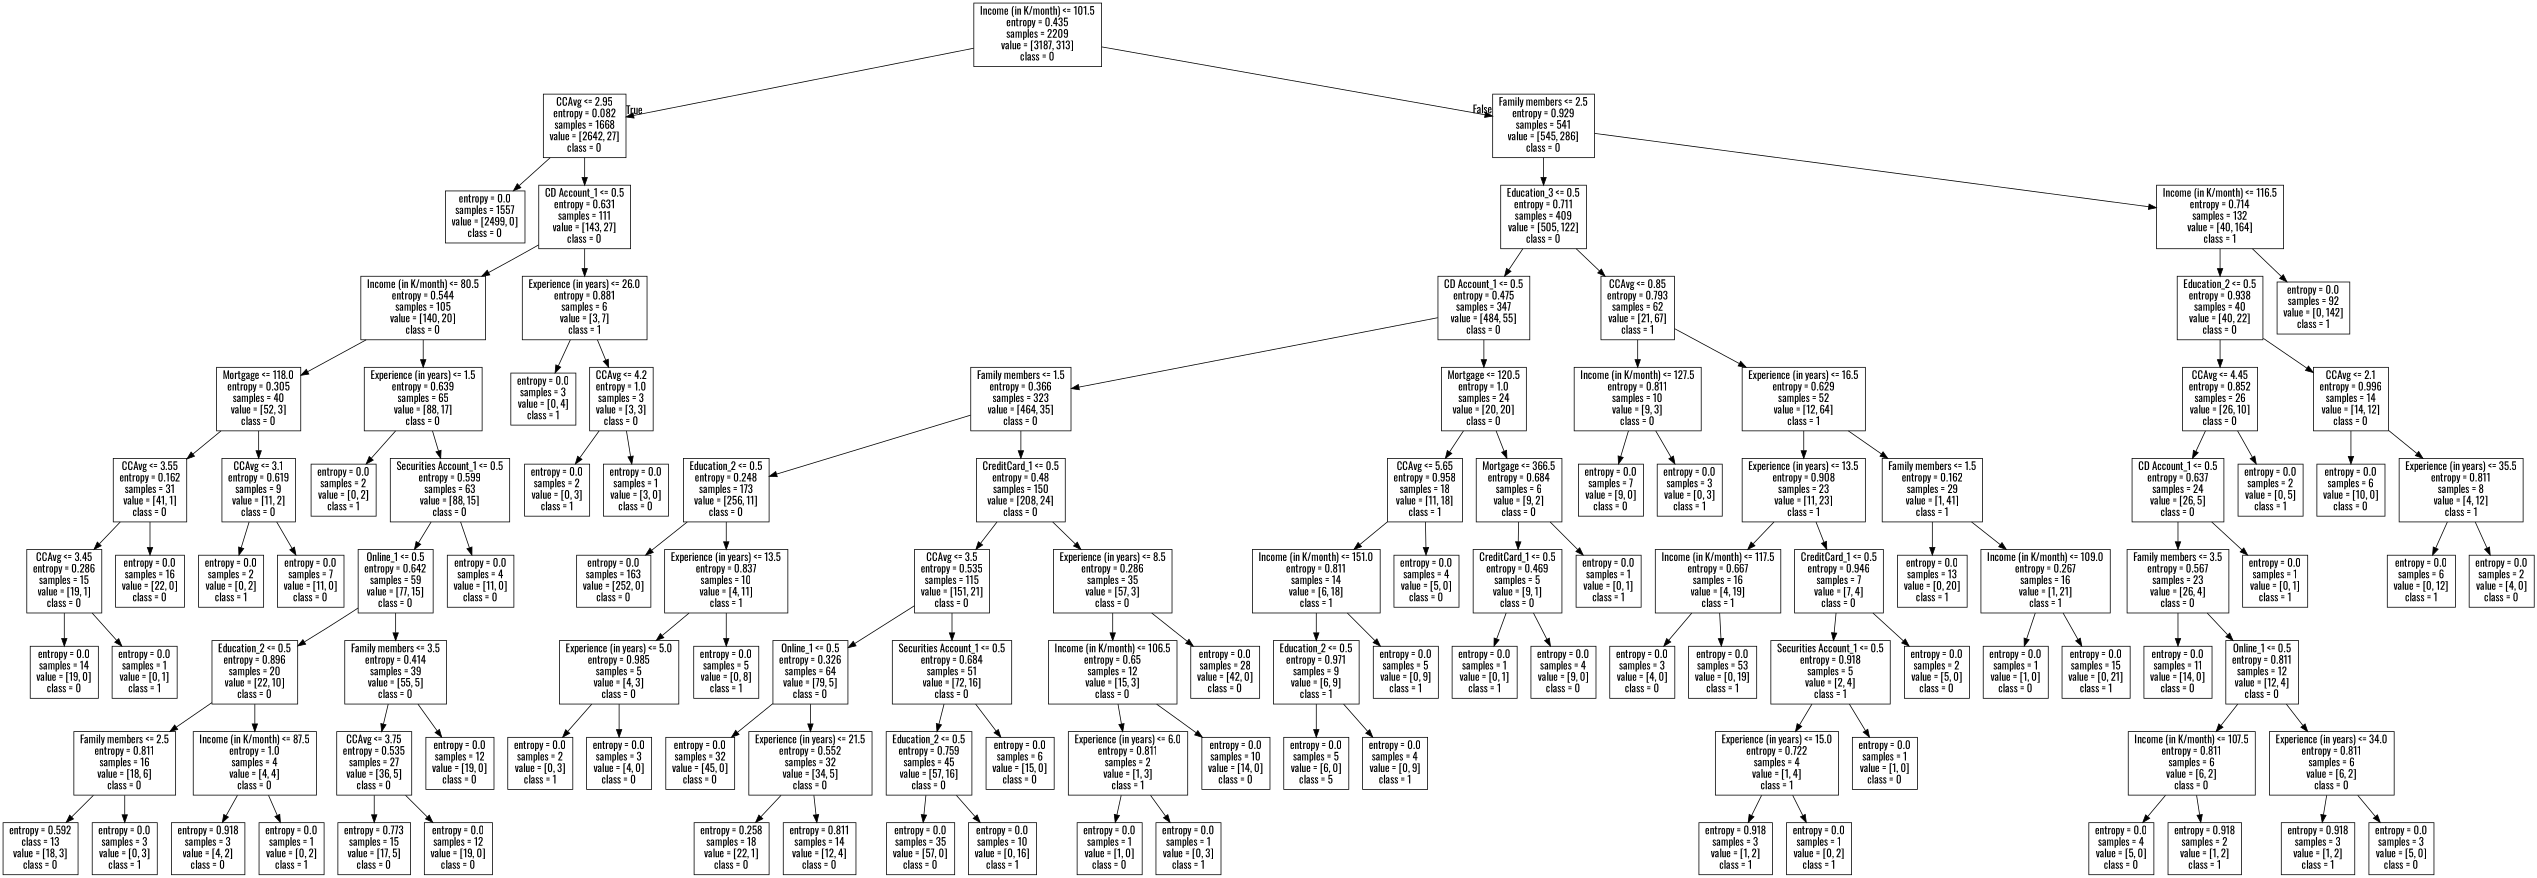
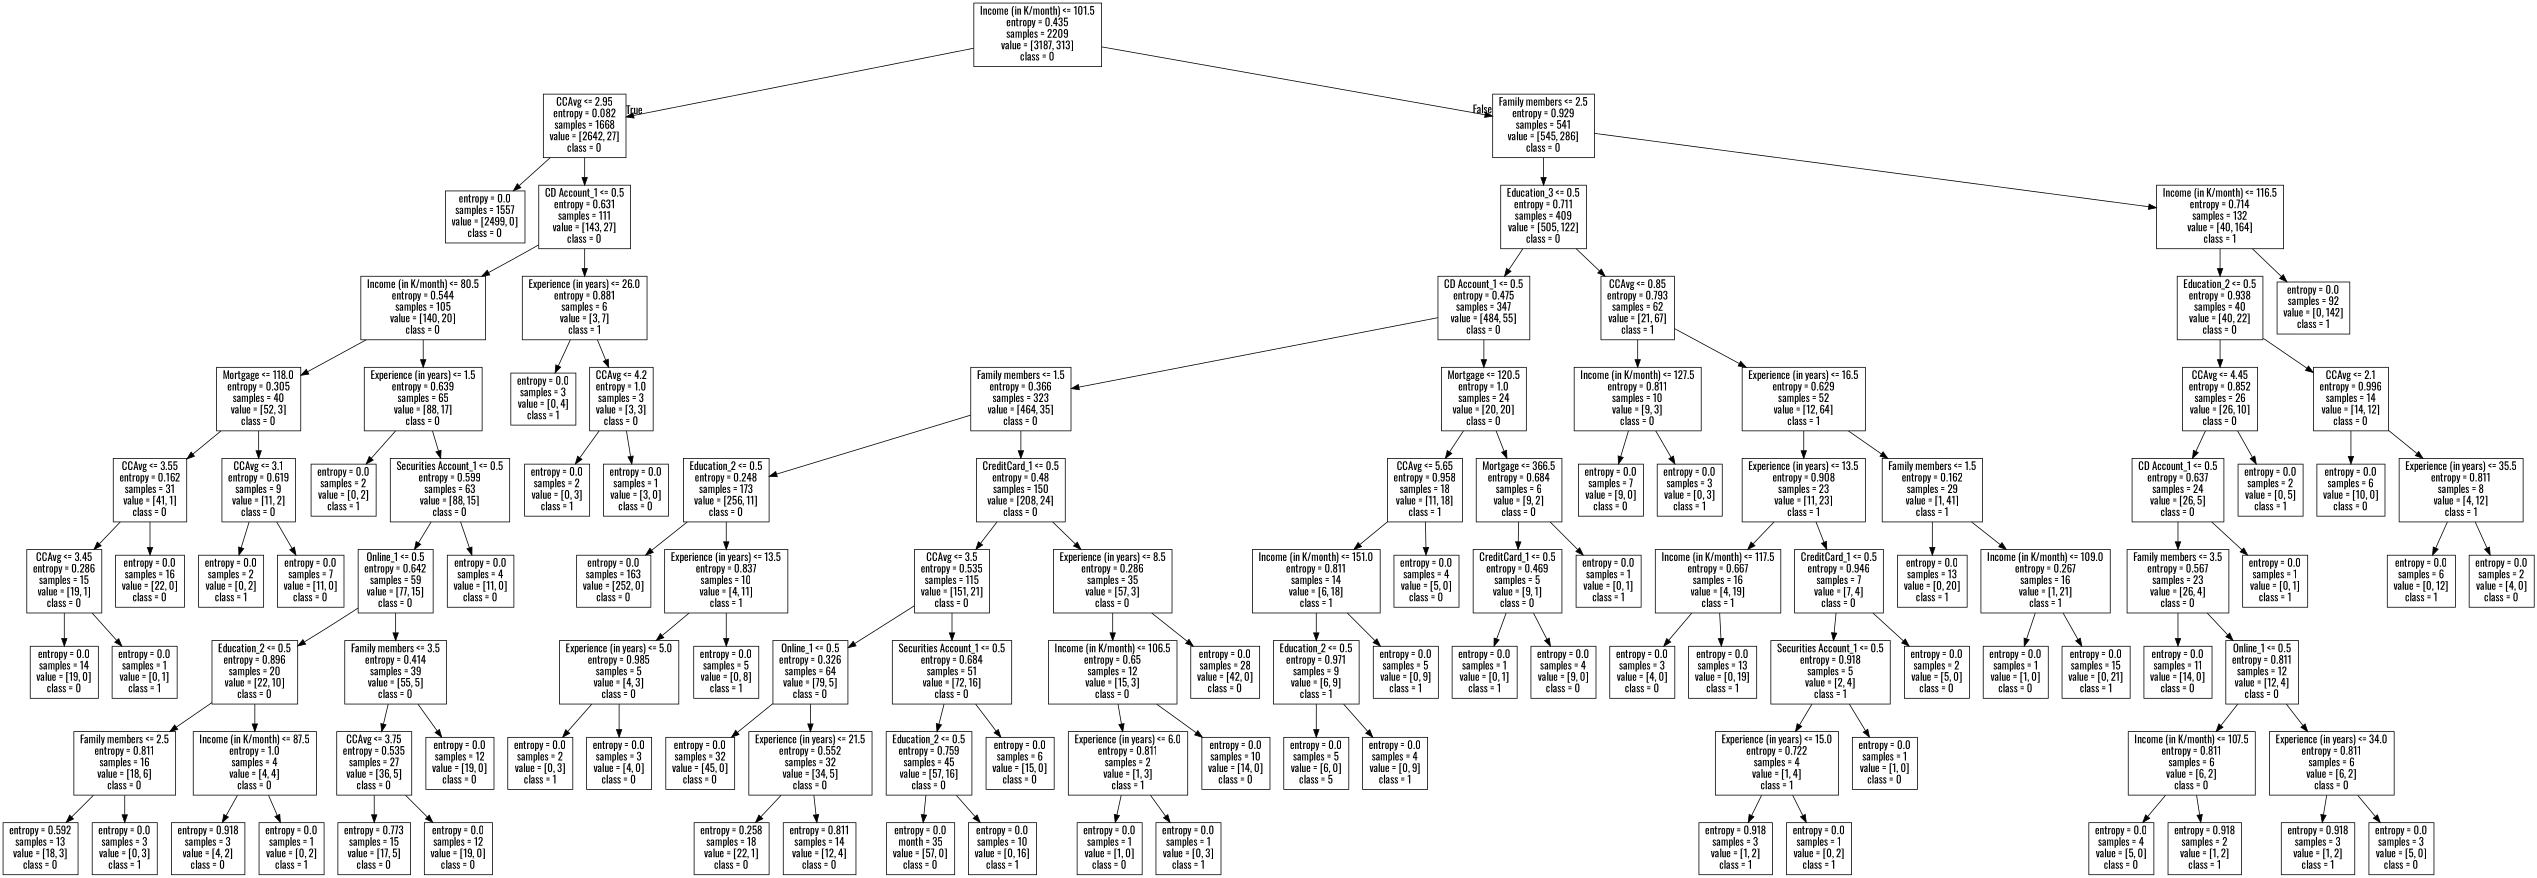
node "entropy = 0.0 samples = 53 value = [0, 19] class = 1": label "entropy = 0.0 samples = 53 value = [0, 19] class = 1" -> "entropy = 0.0 samples = 13 value = [0, 19] class = 1"
node "entropy = 0.592 class = 13 value = [18, 3] class = 0": label "entropy = 0.592 class = 13 value = [18, 3] class = 0" -> "entropy = 0.592 samples = 13 value = [18, 3] class = 0"
node "entropy = 0.0 samples = 35 value = [57, 0] class = 0": label "entropy = 0.0 samples = 35 value = [57, 0] class = 0" -> "entropy = 0.0 month = 35 value = [57, 0] class = 0"
